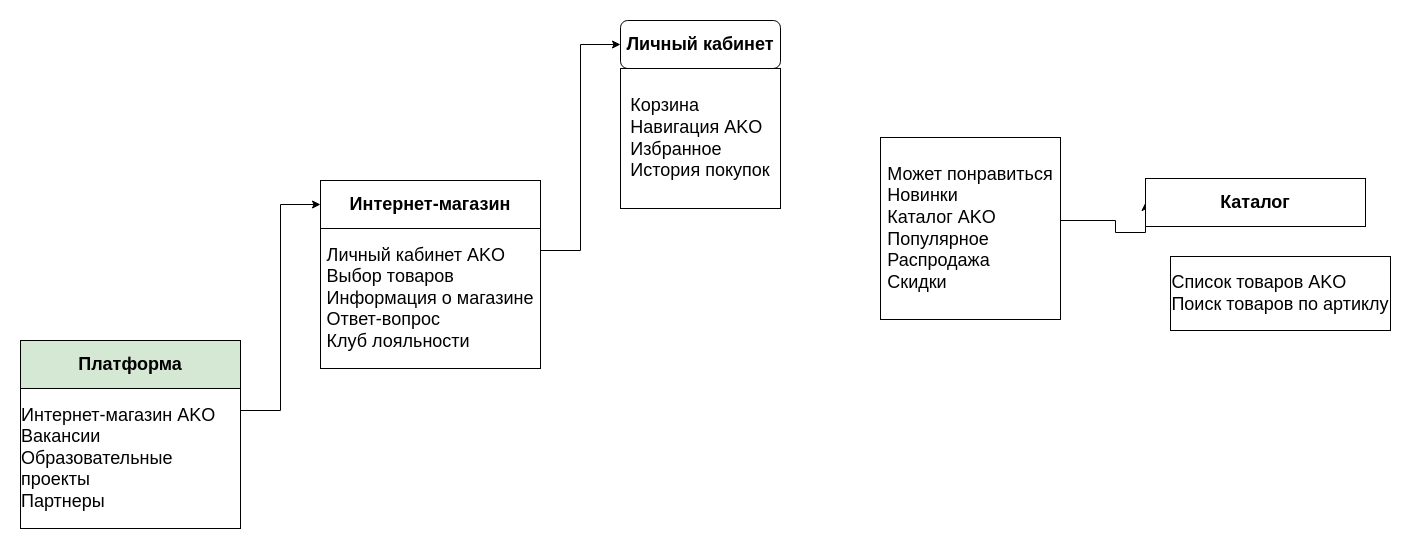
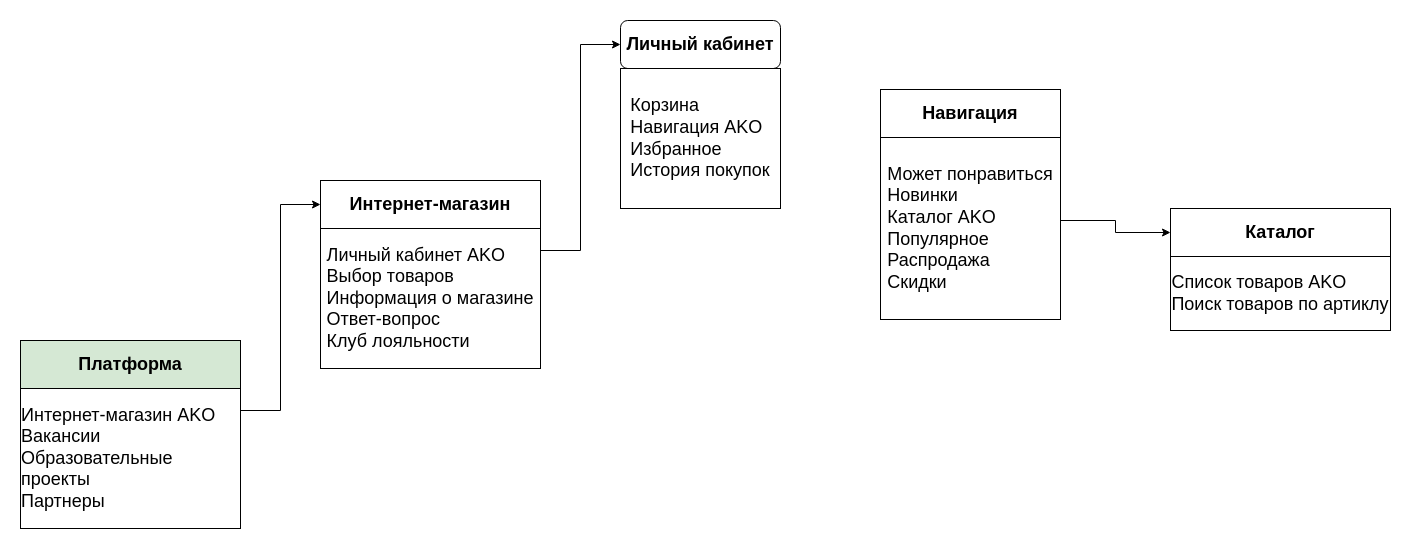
node "Навигация": added
node "Каталог": moved (1256, 203) -> (1281, 233)
